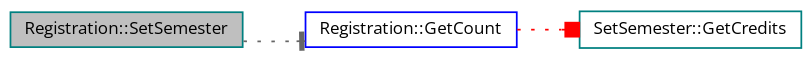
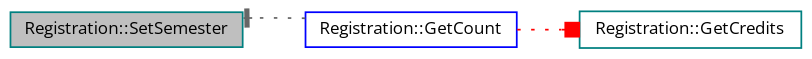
node "SetSemester::GetCredits": label "SetSemester::GetCredits" -> "Registration::GetCredits"
edge "Registration::SetSemester" -> "Registration::GetCount": reversed
